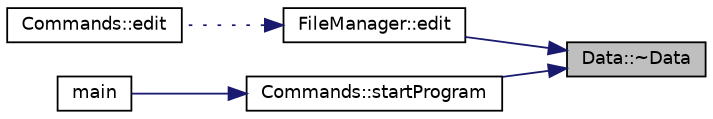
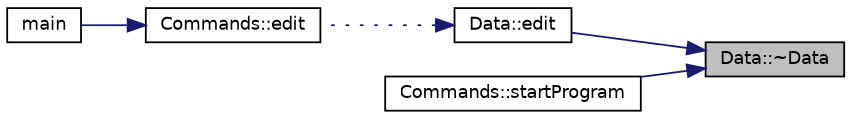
node "FileManager::edit": label "FileManager::edit" -> "Data::edit"
edge "main" -> "Commands::startProgram": now "main" -> "Commands::edit"
